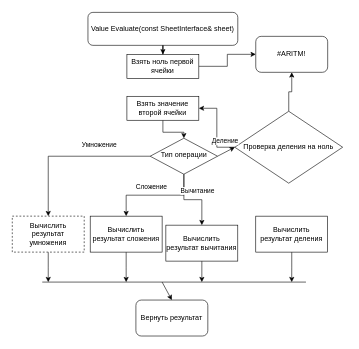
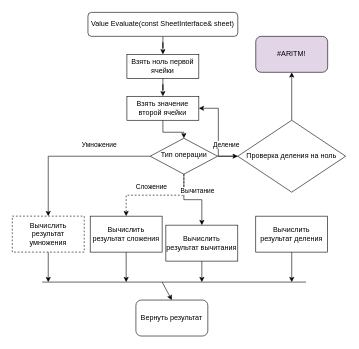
node "Value Evaluate(const SheetInterface& sheet)": size 150x33 -> 150x24
node "#ARITM!": fillcolor #ffffff -> #e1d5e7
edge "Взять ноль первой ячейки" -> "#ARITM!": now "Взять ноль первой ячейки" -> "Взять значение второй ячейки"
node "Проверка деления на ноль": moved (289, 147) -> (292, 156)
edge "Тип операции" -> "Вычислить результат сложения": style solid -> dashed
